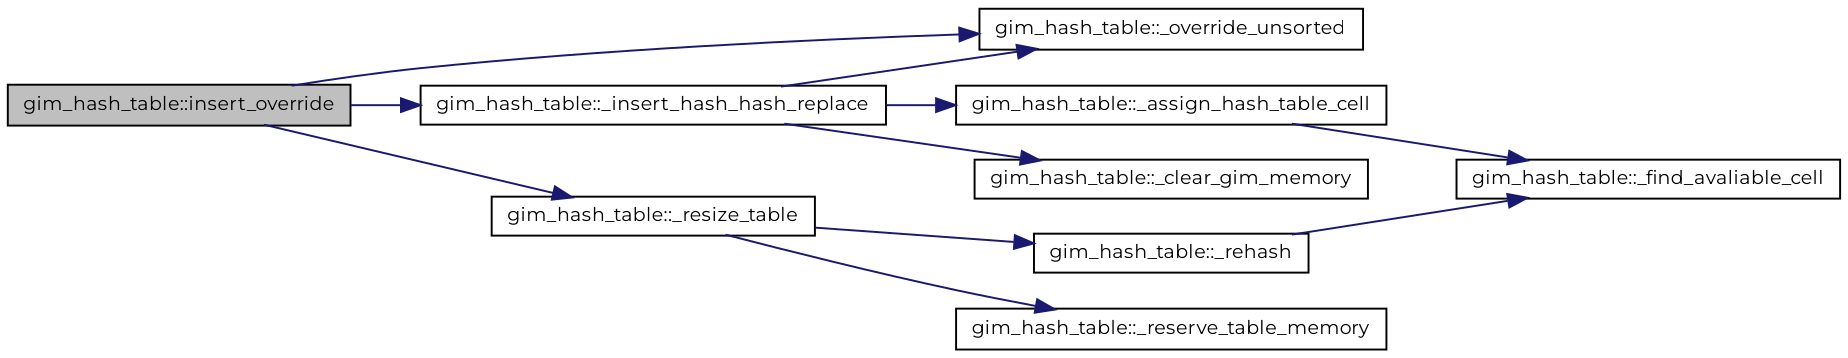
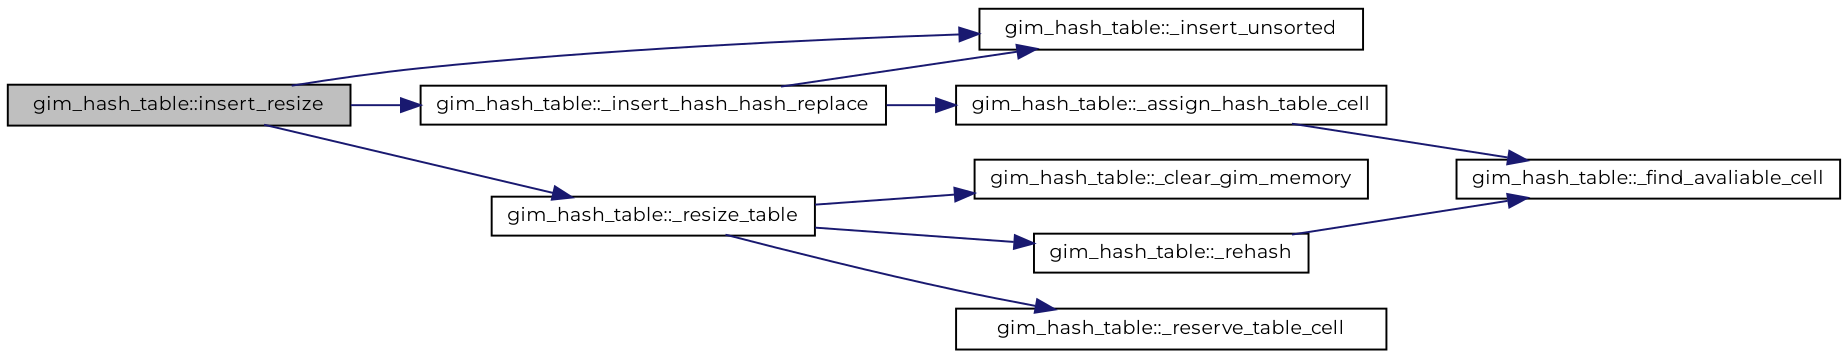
node "gim_hash_table::_override_unsorted": label "gim_hash_table::_override_unsorted" -> "gim_hash_table::_insert_unsorted"
node "gim_hash_table::insert_override": label "gim_hash_table::insert_override" -> "gim_hash_table::insert_resize"
edge "gim_hash_table::_insert_hash_hash_replace" -> "gim_hash_table::_clear_gim_memory": now "gim_hash_table::_resize_table" -> "gim_hash_table::_clear_gim_memory"
node "gim_hash_table::_reserve_table_memory": label "gim_hash_table::_reserve_table_memory" -> "gim_hash_table::_reserve_table_cell"
